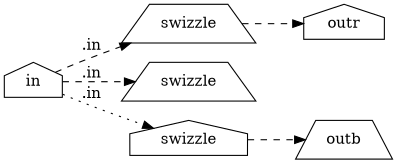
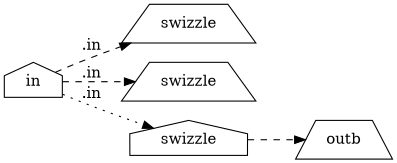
node "outr": removed
